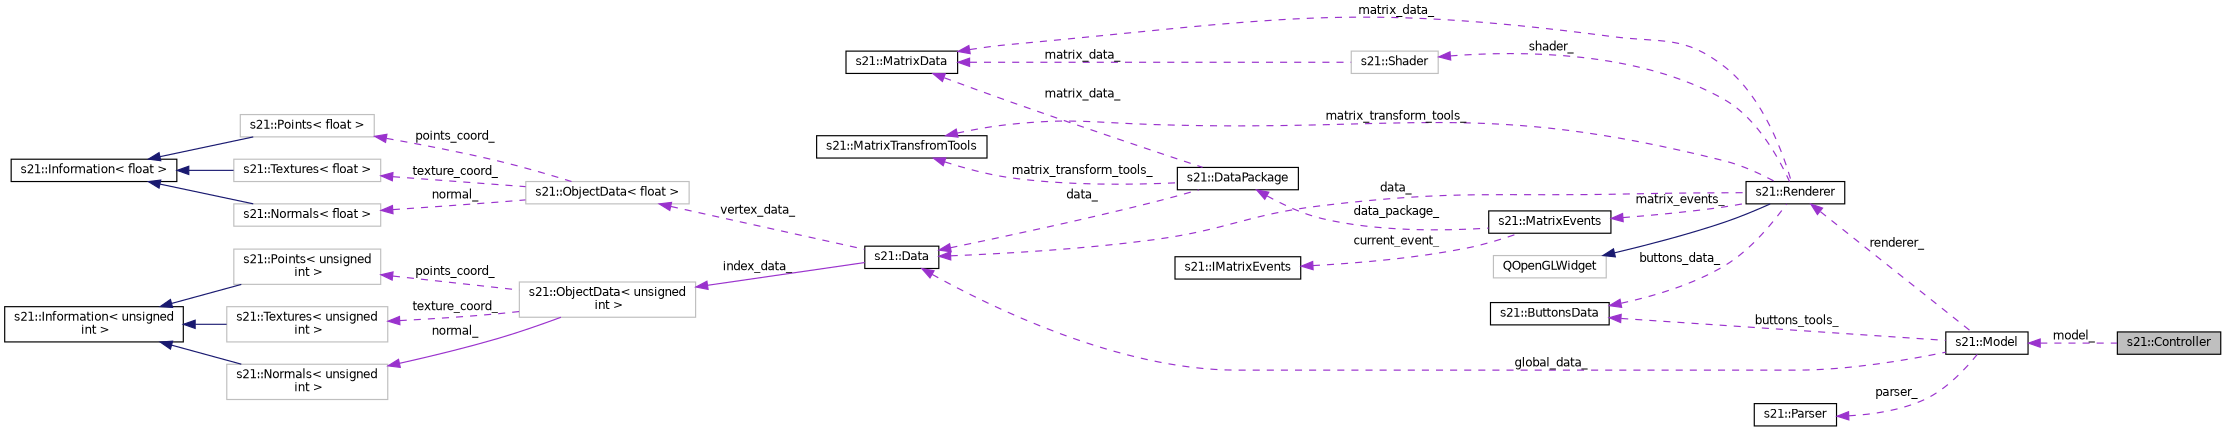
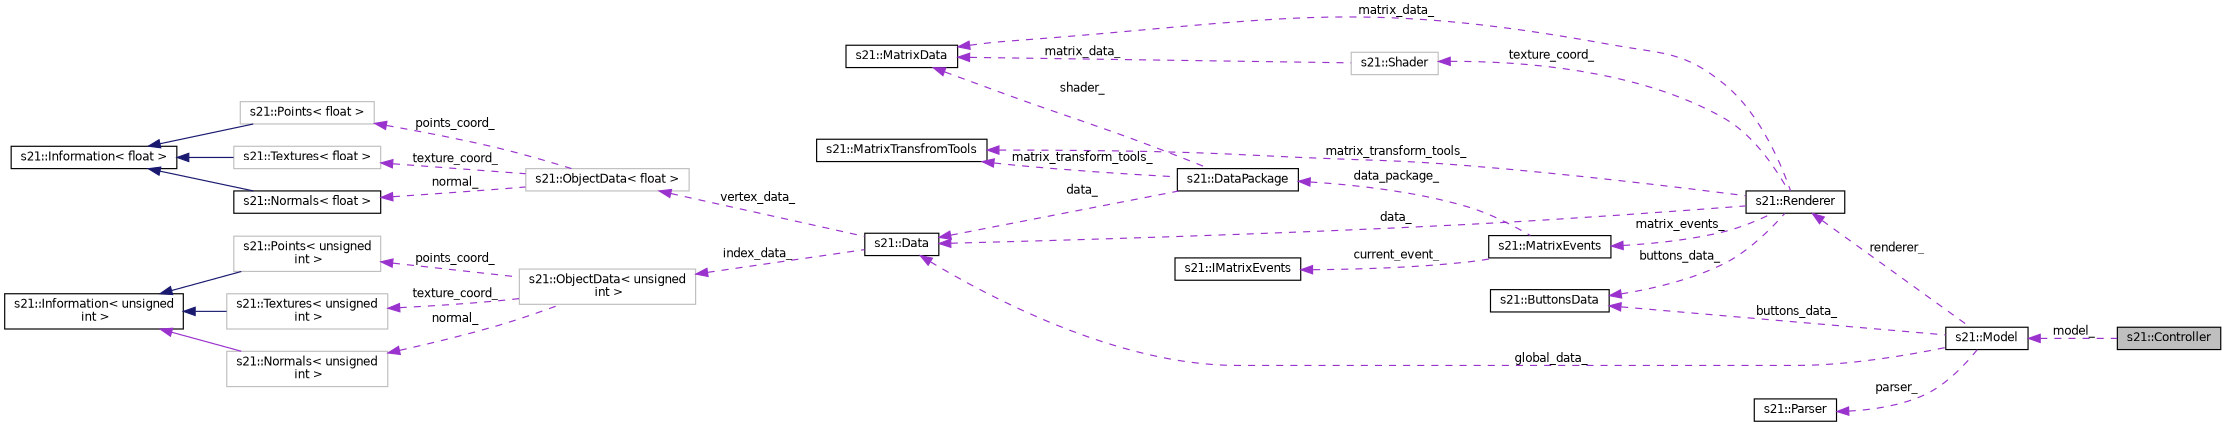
edge "s21::Renderer" -> "s21::Shader": label " shader_" -> " texture_coord_"
edge "s21::DataPackage" -> "s21::MatrixData": label " matrix_data_" -> " shader_"
node "s21::Normals< float >": color grey75 -> black
node "QOpenGLWidget": removed
edge "s21::Data" -> "s21::ObjectData< unsigned int >": style solid -> dashed
edge "s21::Model" -> "s21::ButtonsData": label " buttons_tools_" -> " buttons_data_"
edge "s21::ObjectData< unsigned int >" -> "s21::Normals< unsigned int >": style solid -> dashed
edge "s21::Normals< unsigned int >" -> "s21::Information< unsigned int >": color midnightblue -> darkorchid3
